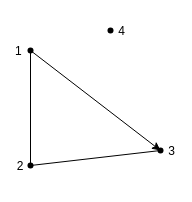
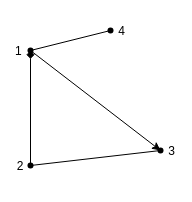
edge "4" -- "1": added
edge "1" -- "2": arrowhead none -> diamond
